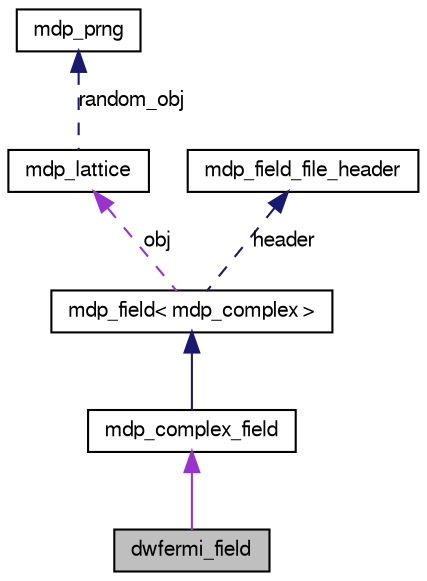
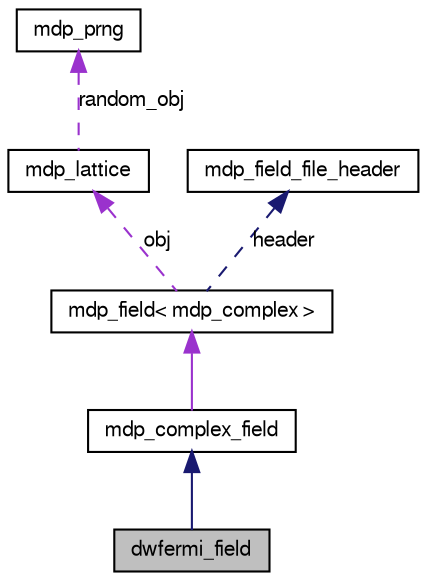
edge "mdp_lattice" -> "mdp_prng": color midnightblue -> darkorchid3
edge "mdp_complex_field" -> "mdp_field< mdp_complex >": color midnightblue -> darkorchid3
edge "dwfermi_field" -> "mdp_complex_field": color darkorchid3 -> midnightblue
